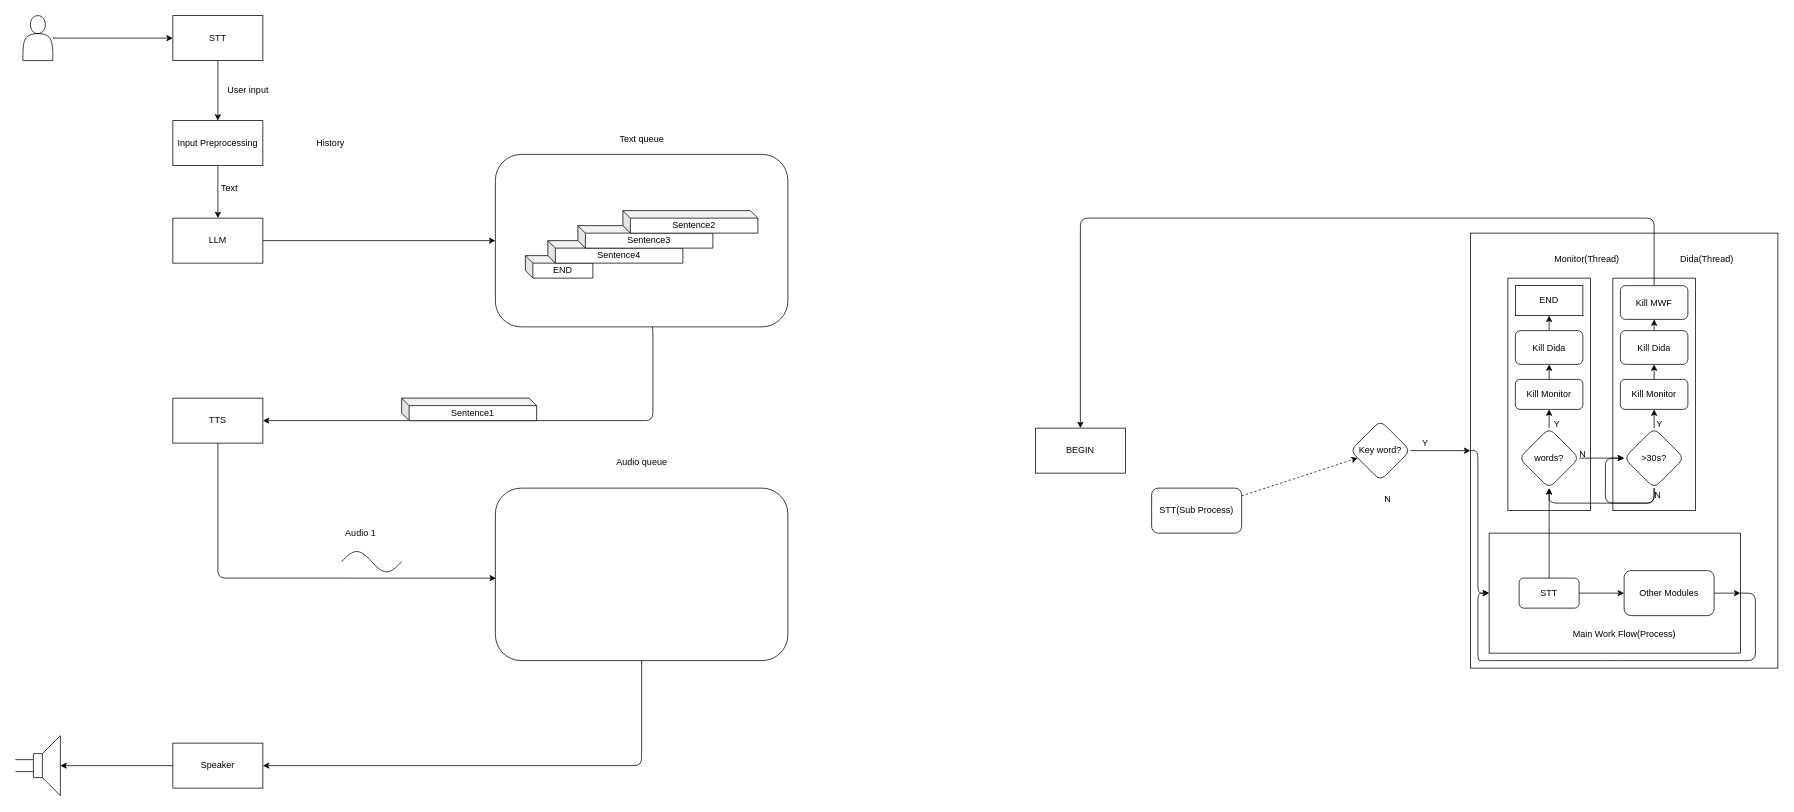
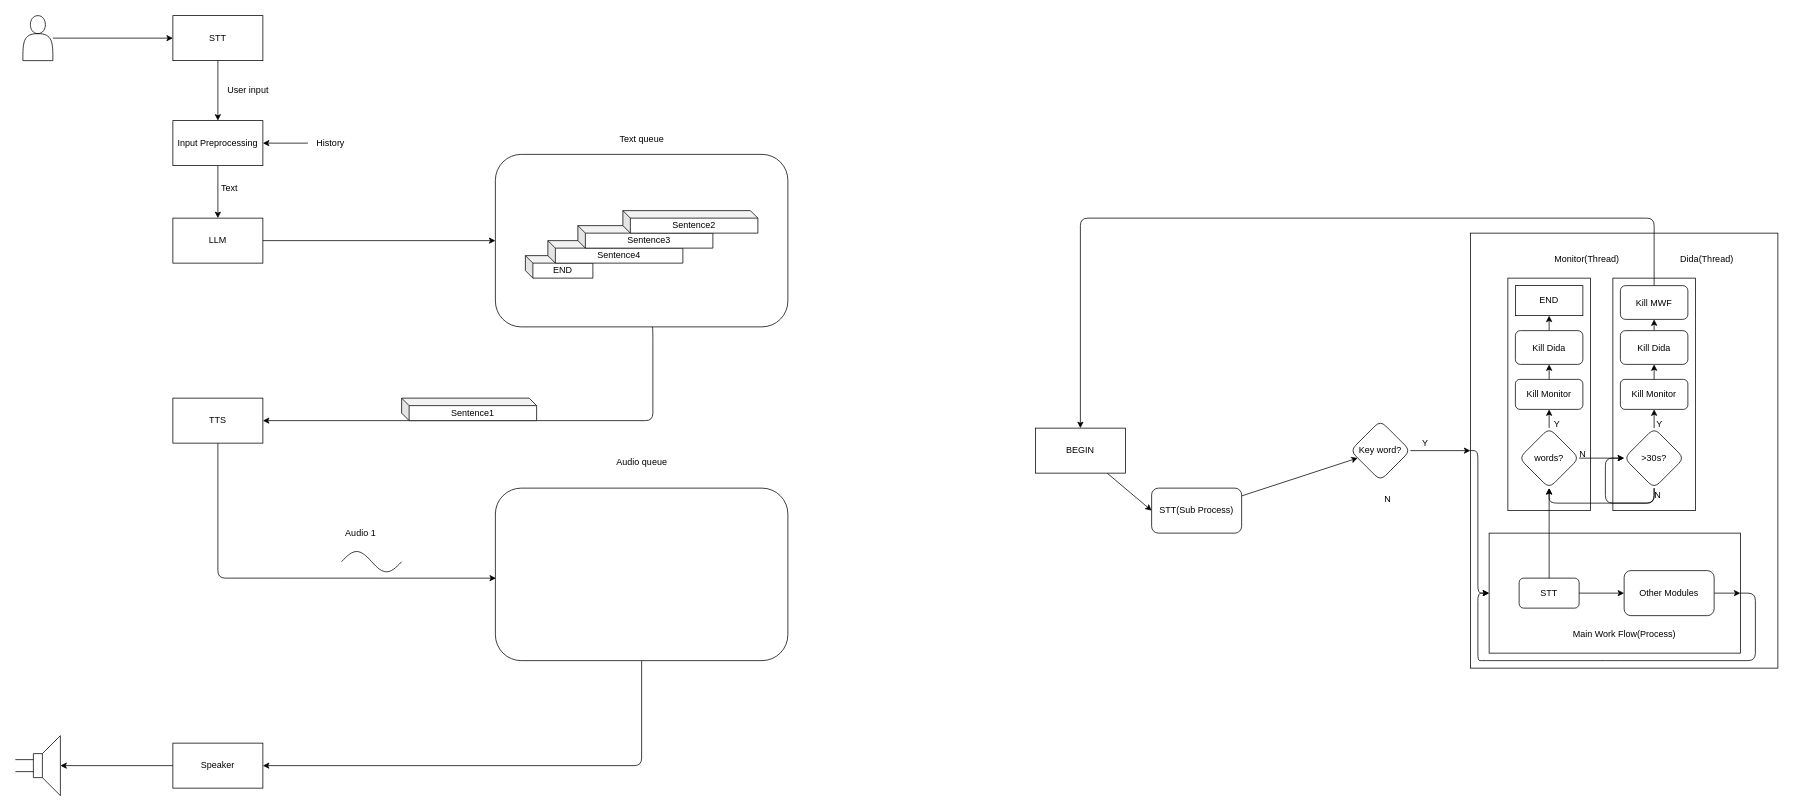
edge "History" -> "Input Preprocessing": added
edge "STT(Sub Process)" -> "Key word?": style dashed -> solid
edge "BEGIN" -> "STT(Sub Process)": added
